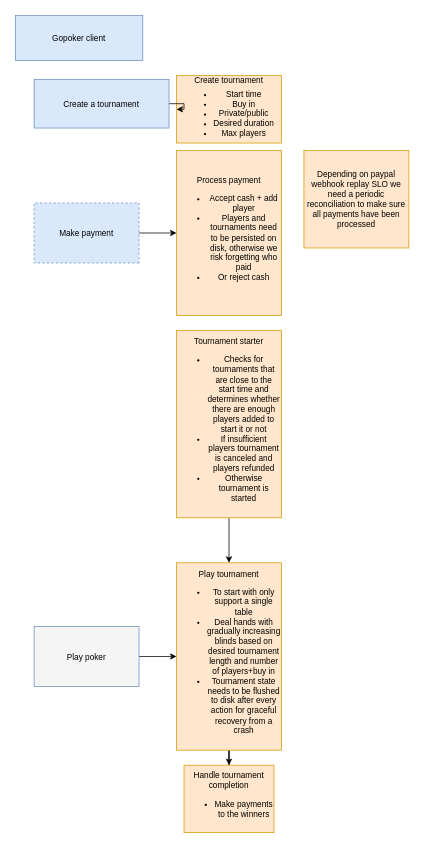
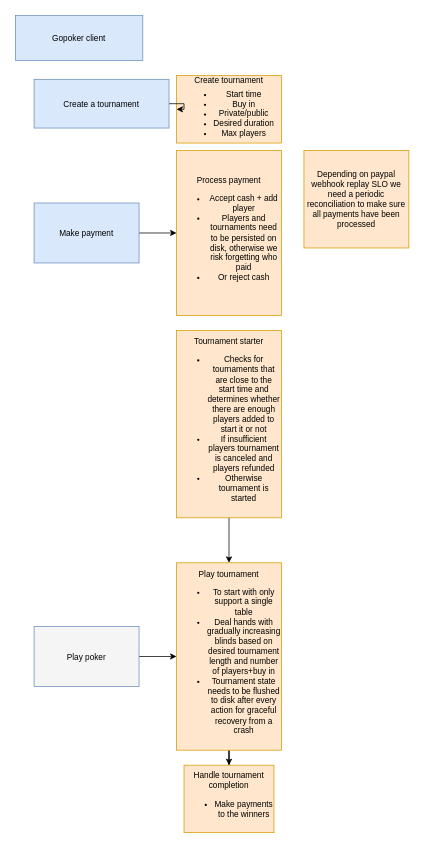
node "Make payment": style dashed -> solid
